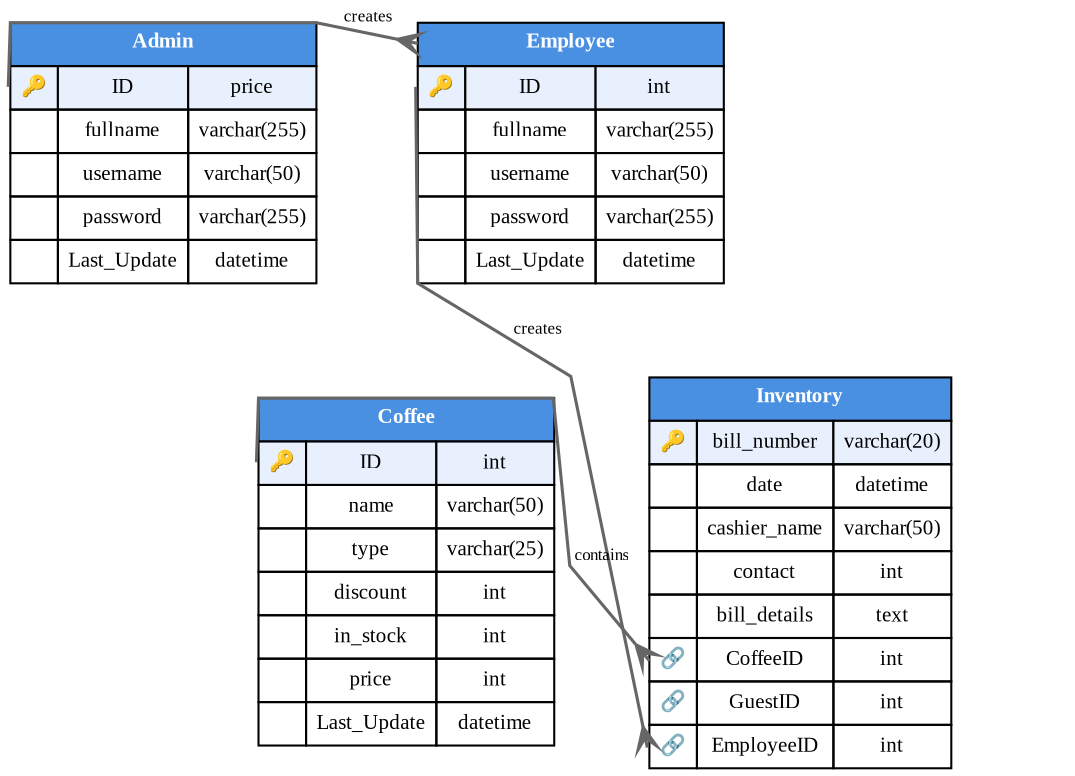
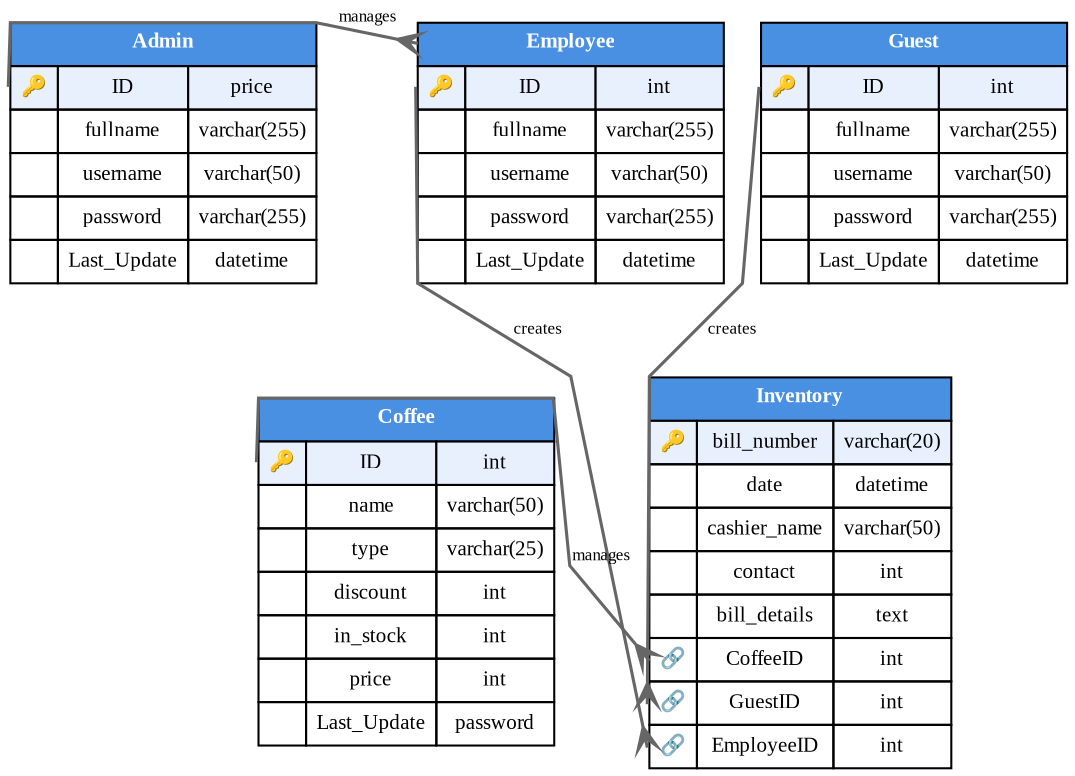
edge "Admin" -> "Employee": label " creates" -> " manages"
node "Guest": added
edge "Coffee" -> "Inventory": label " contains" -> " manages"
node "Coffee": text "datetime" -> "password"
